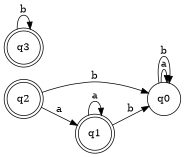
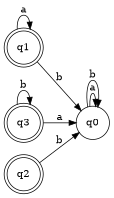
edge "q2" -> "q1": removed, label "a"
edge "q3" -> "q0": added, label "a"
